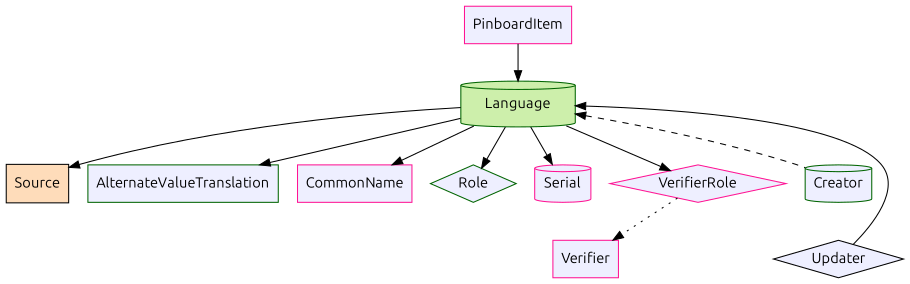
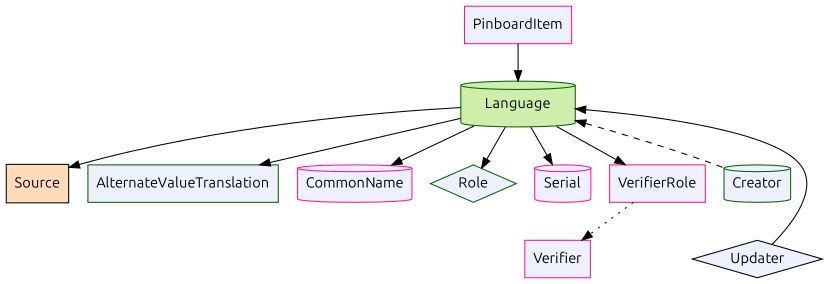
node "CommonName": shape box -> cylinder
node "VerifierRole": shape diamond -> box
